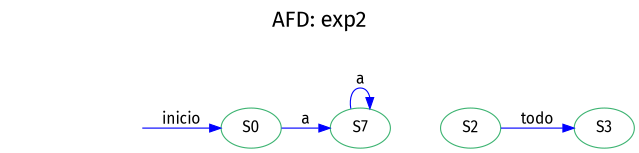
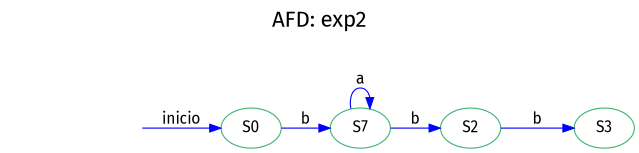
edge "S0" -> "S7": label "a" -> "b"
edge "S2" -> "S3": label "todo" -> "b"
edge "S7" -> "S2": added, label "b"
